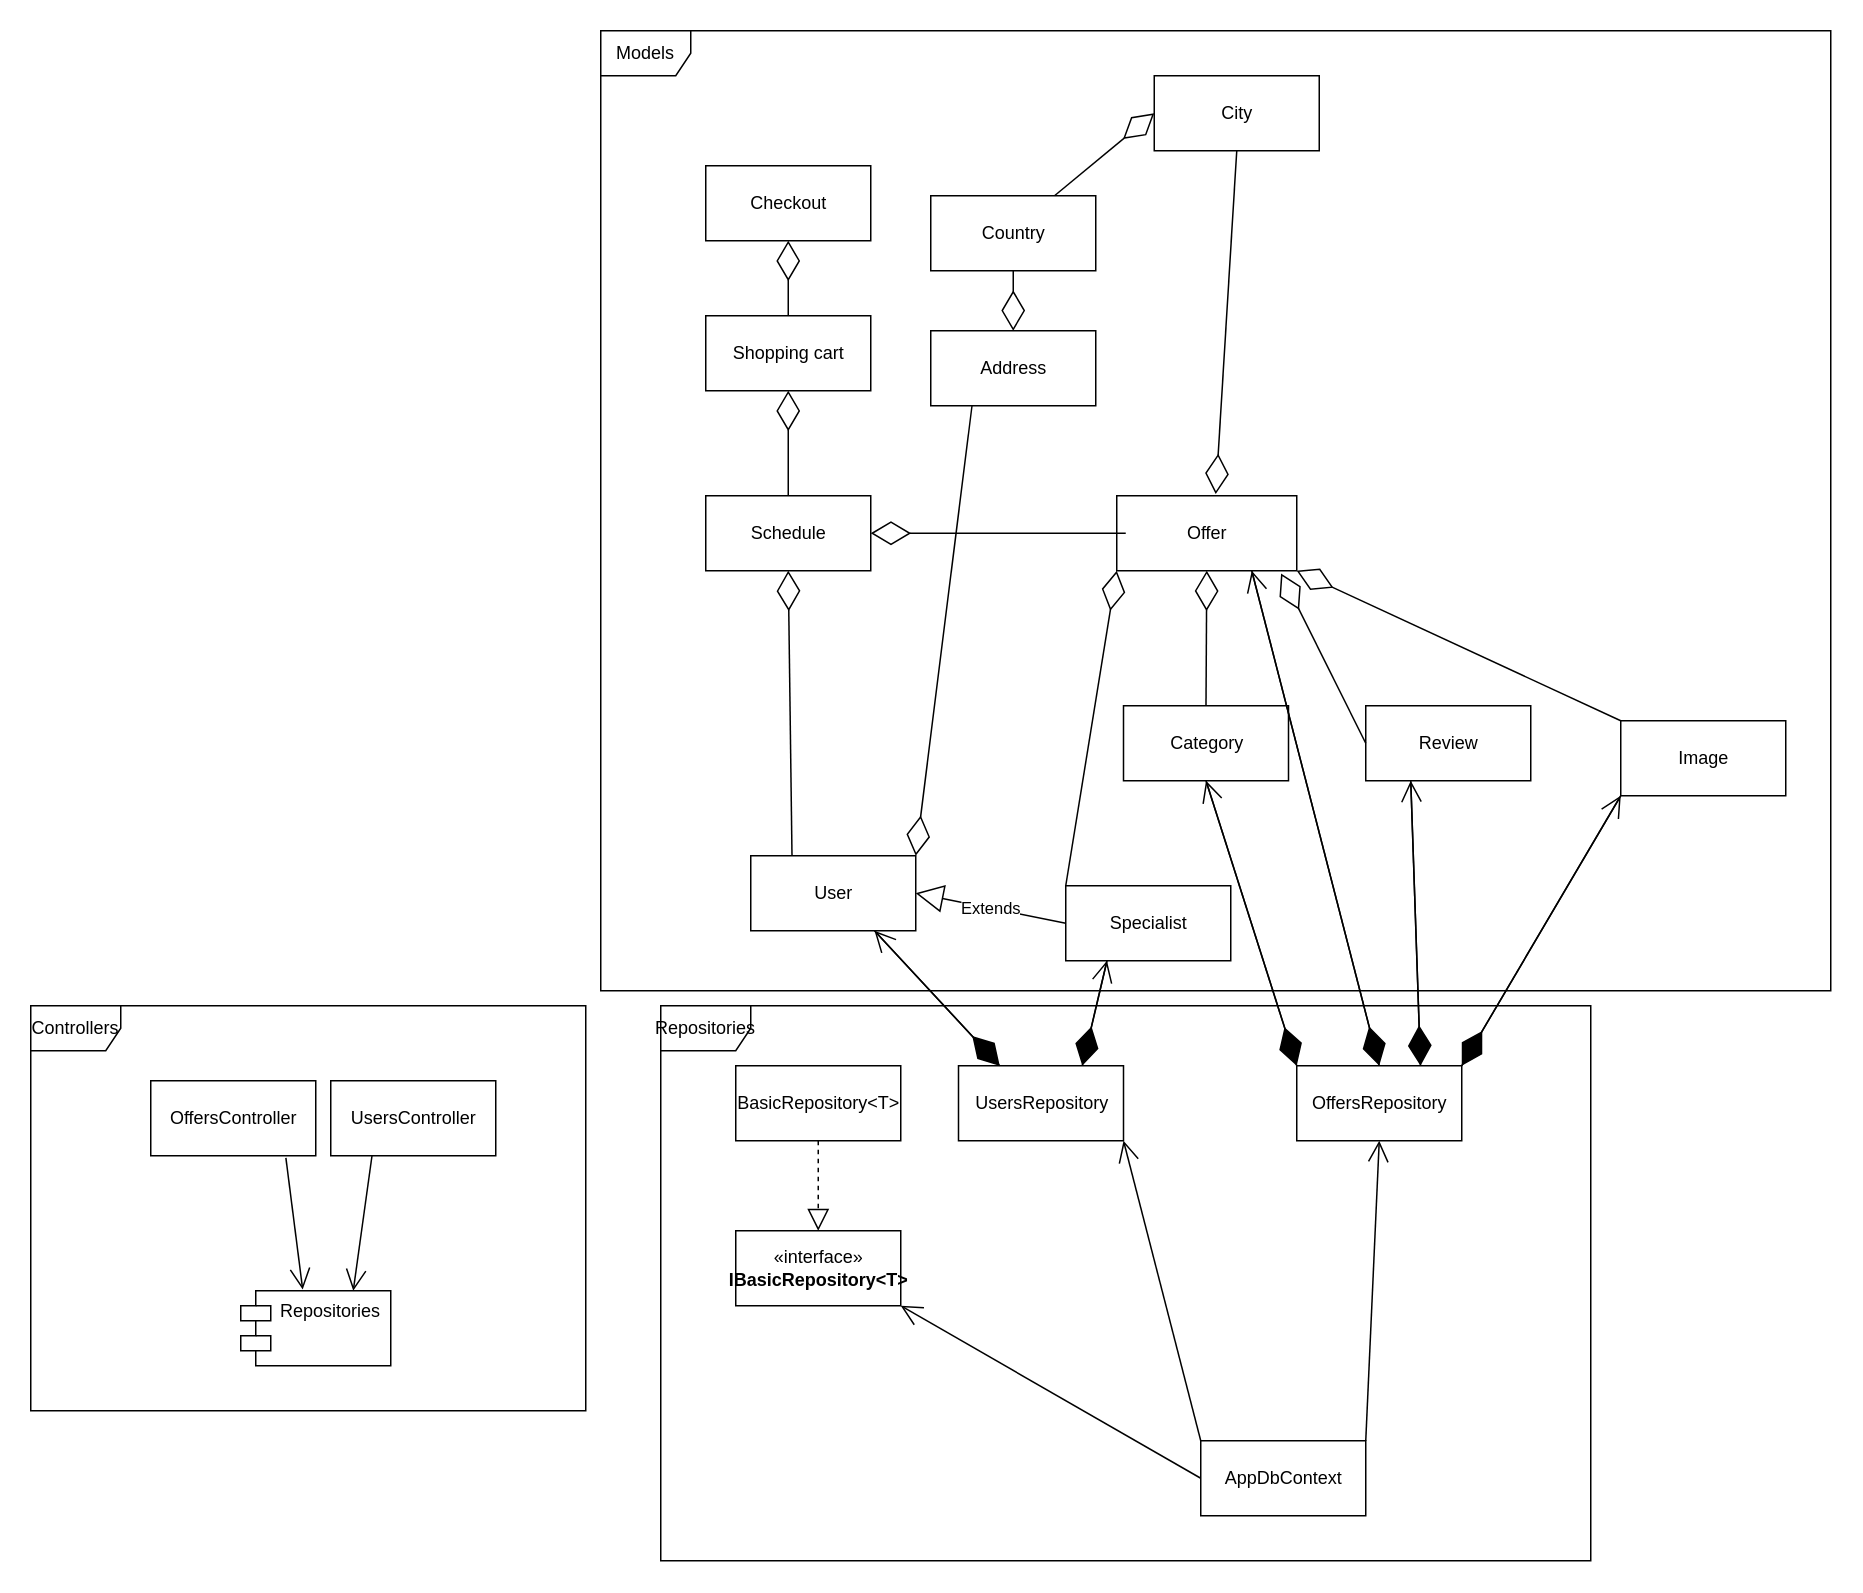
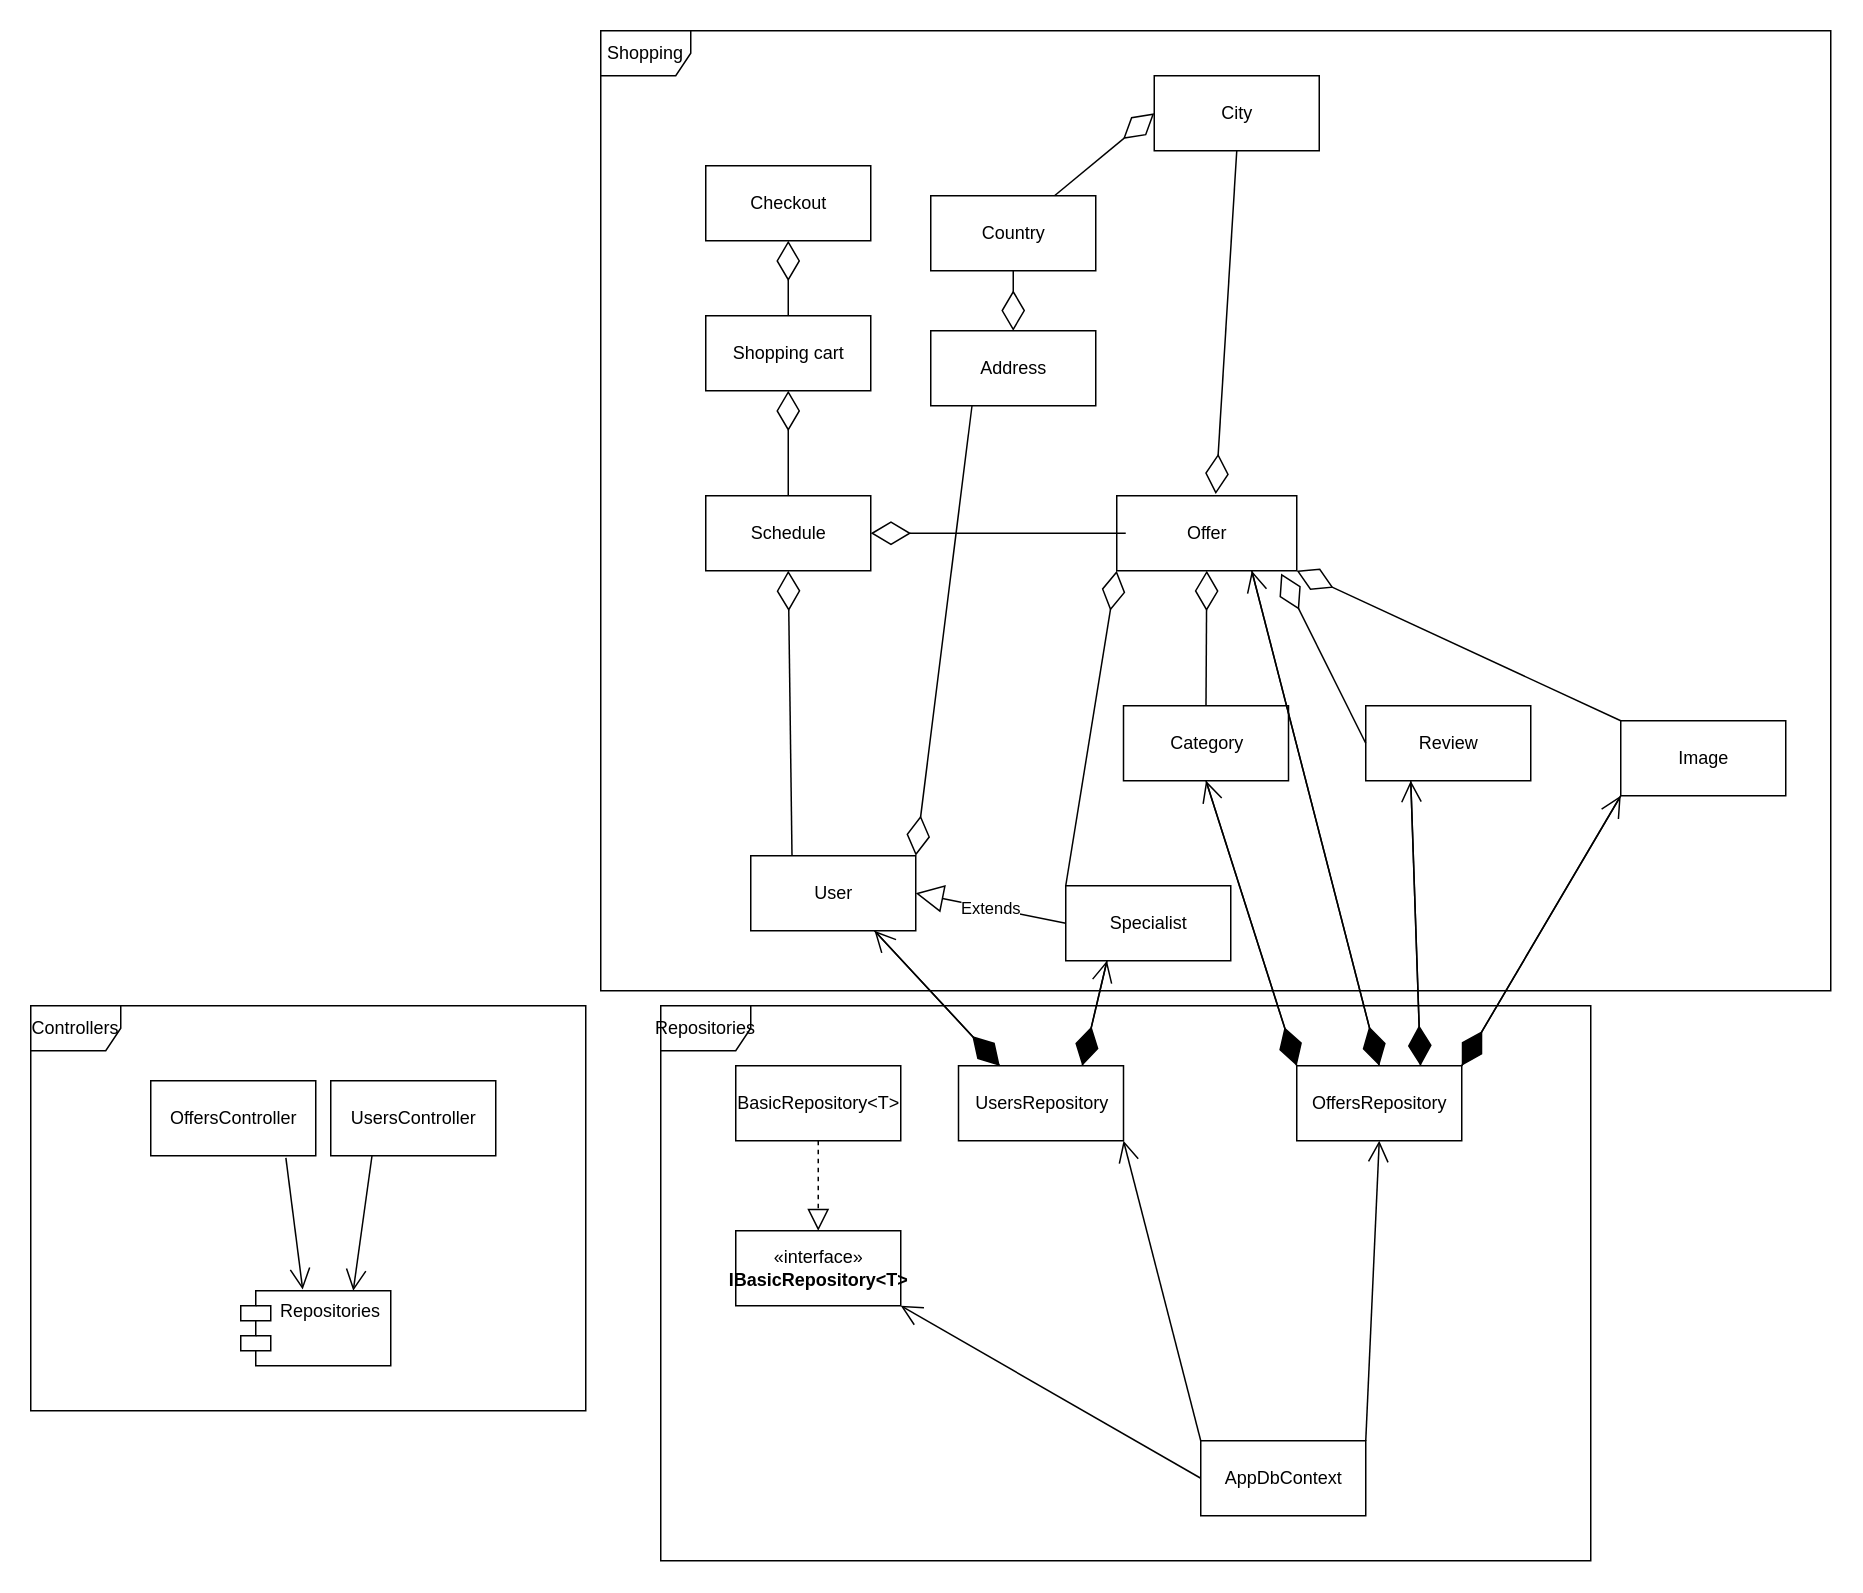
node "Models": label "Models" -> "Shopping"
